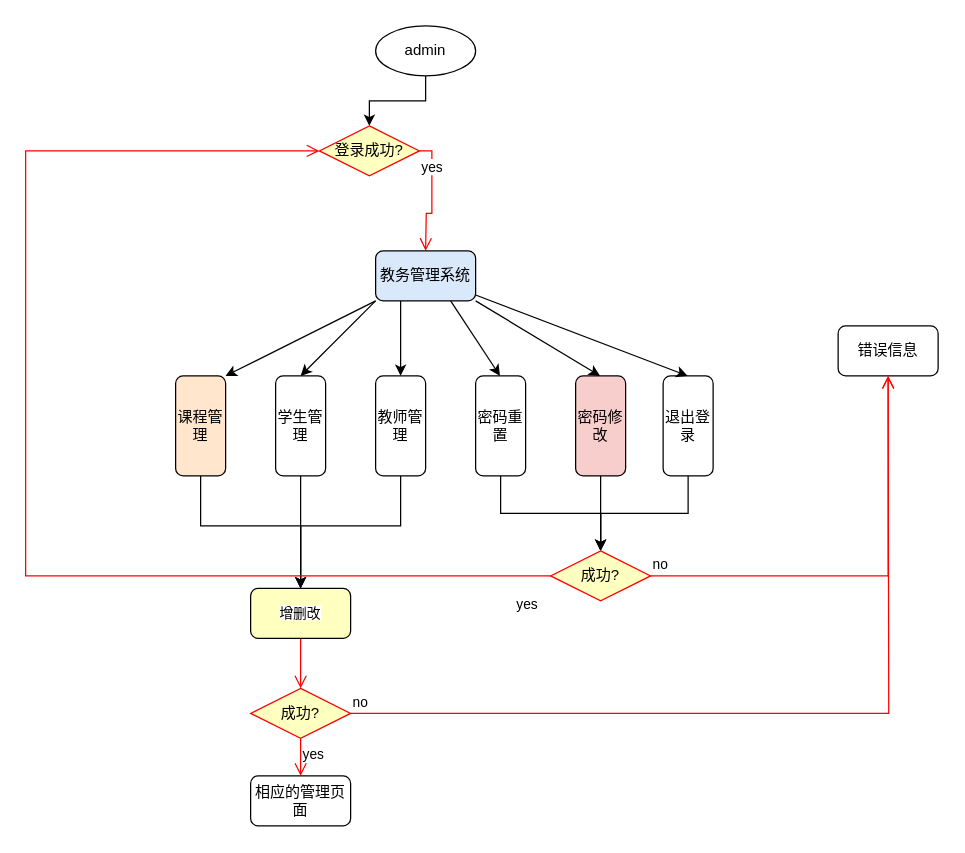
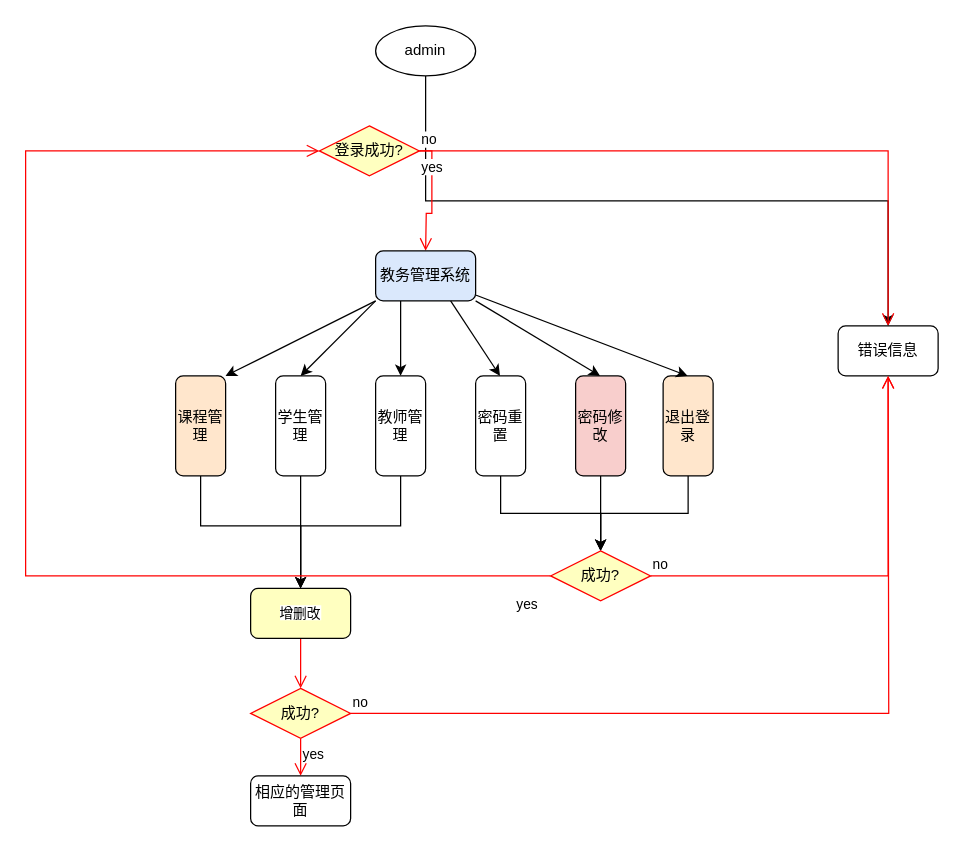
edge "admin" -> "登录成功?": now "admin" -> "错误信息"
edge "登录成功?" -> "错误信息": added, label "no"
node "退出登录": fillcolor #ffffff -> #ffe6cc
